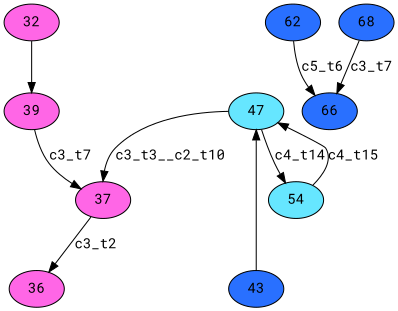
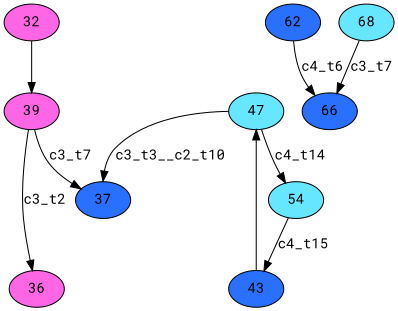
node "68": fillcolor #2970ff -> #66e6ff
edge "62" -> "66": label "c5_t6" -> "c4_t6"
edge "54" -> "47": now "54" -> "43"
node "37": fillcolor #ff66e6 -> #2970ff
edge "37" -> "36": now "39" -> "36"
